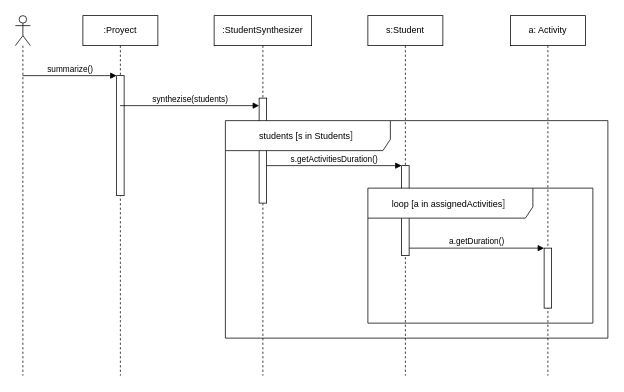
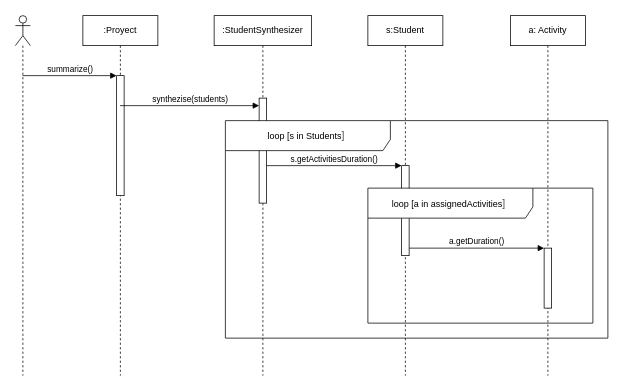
node "students [s in Students]": label "students [s in Students]" -> "loop [s in Students]"
